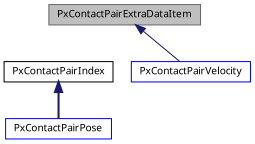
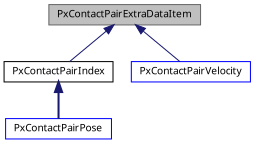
edge "PxContactPairIndex" -> "PxContactPairExtraDataItem": added
